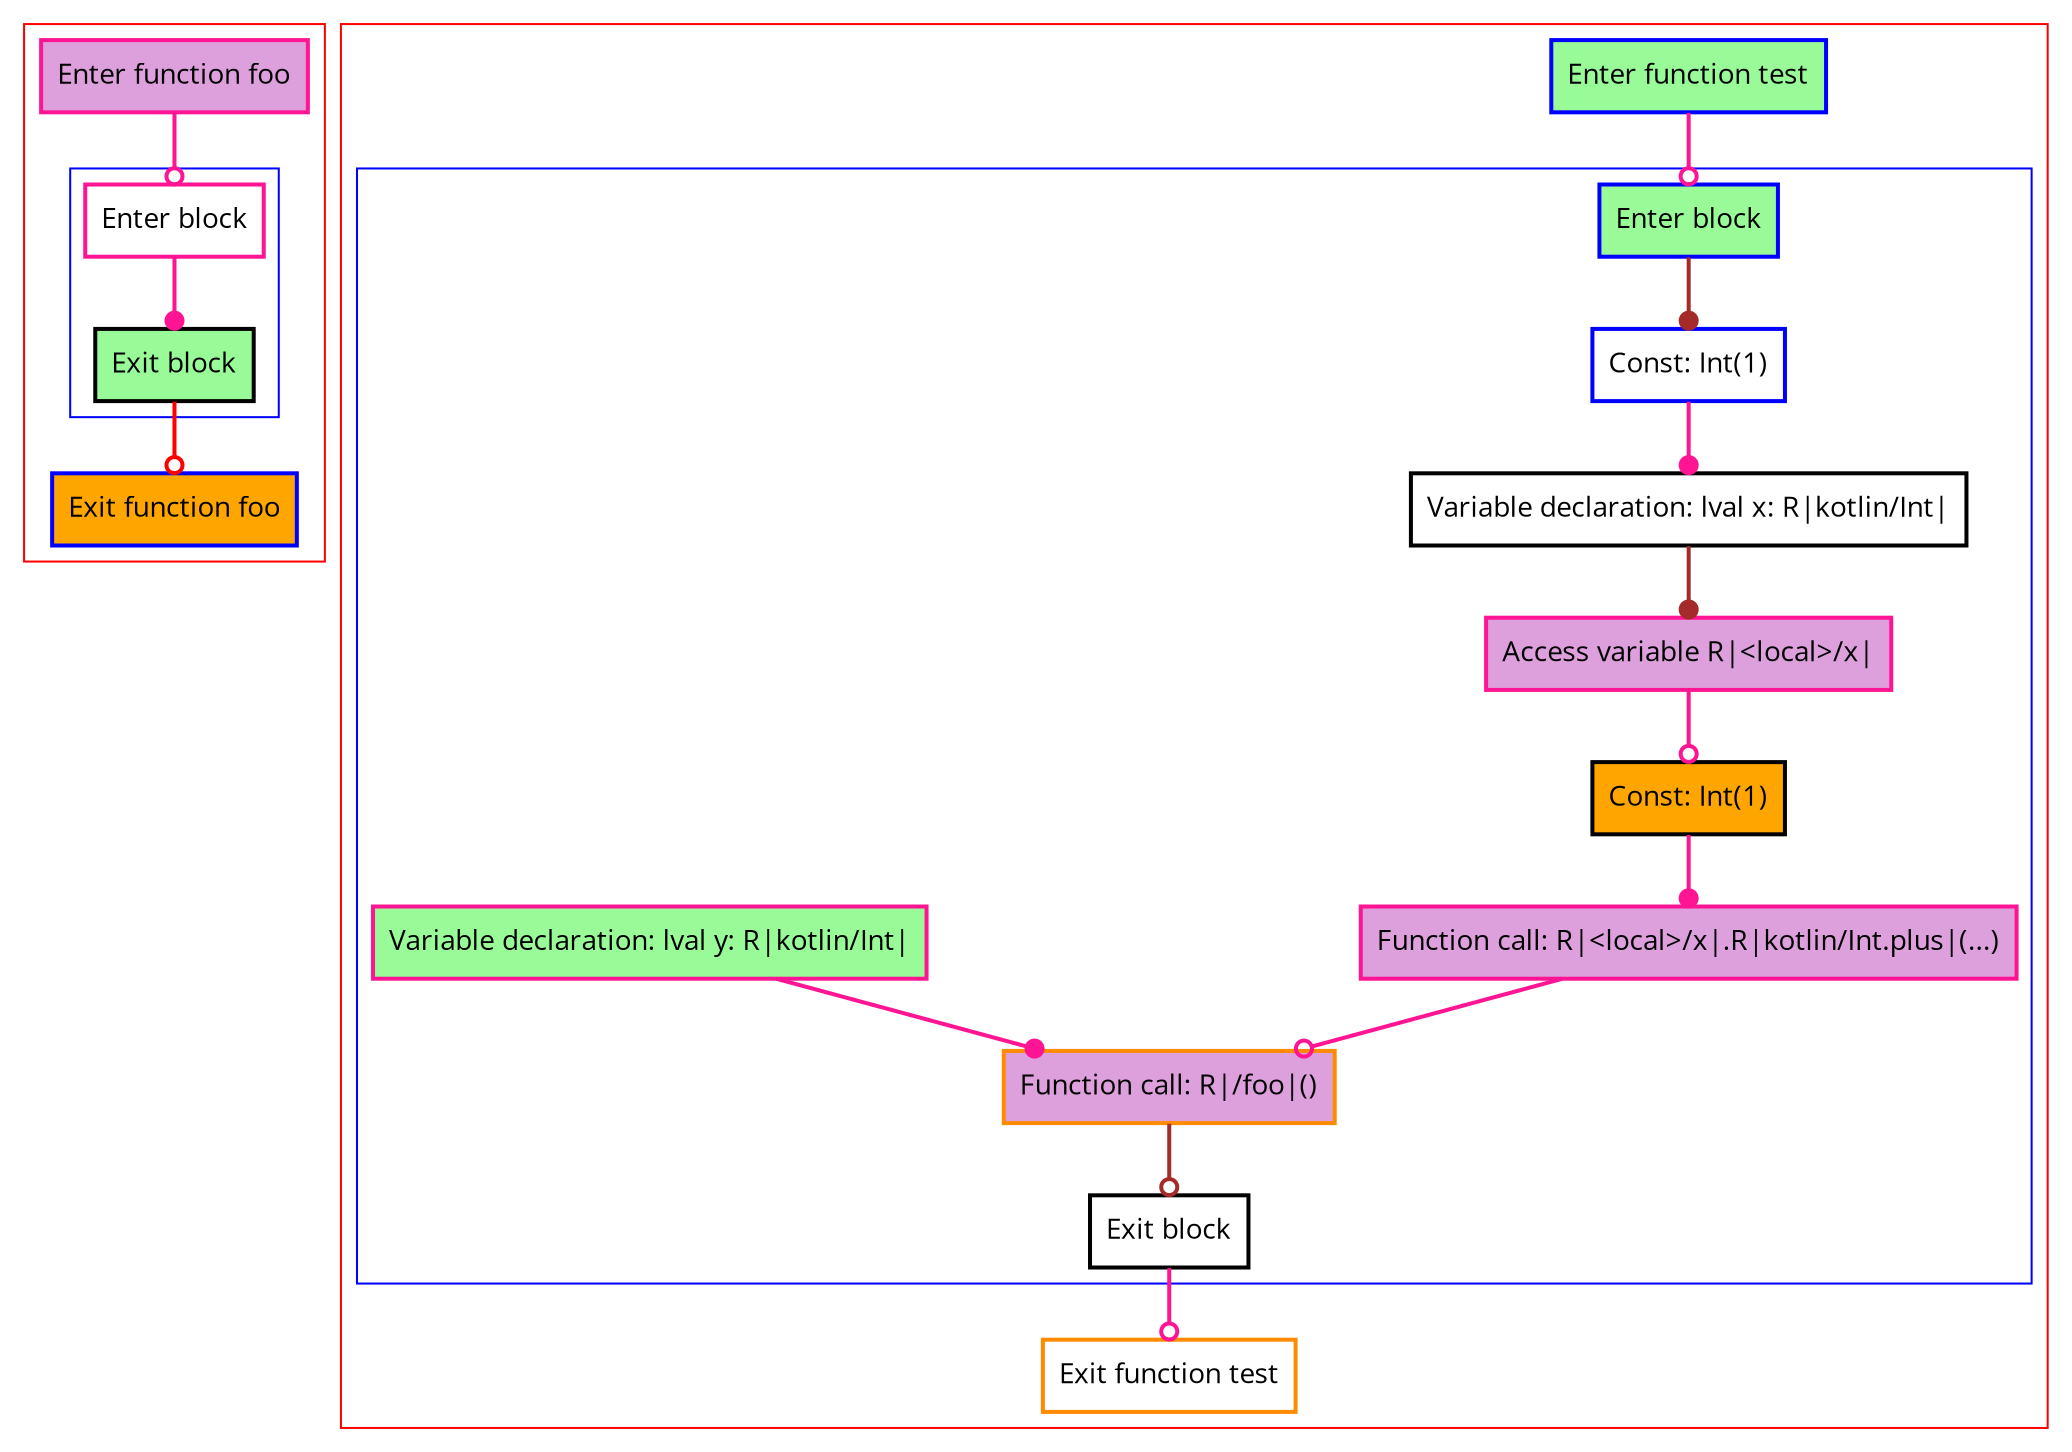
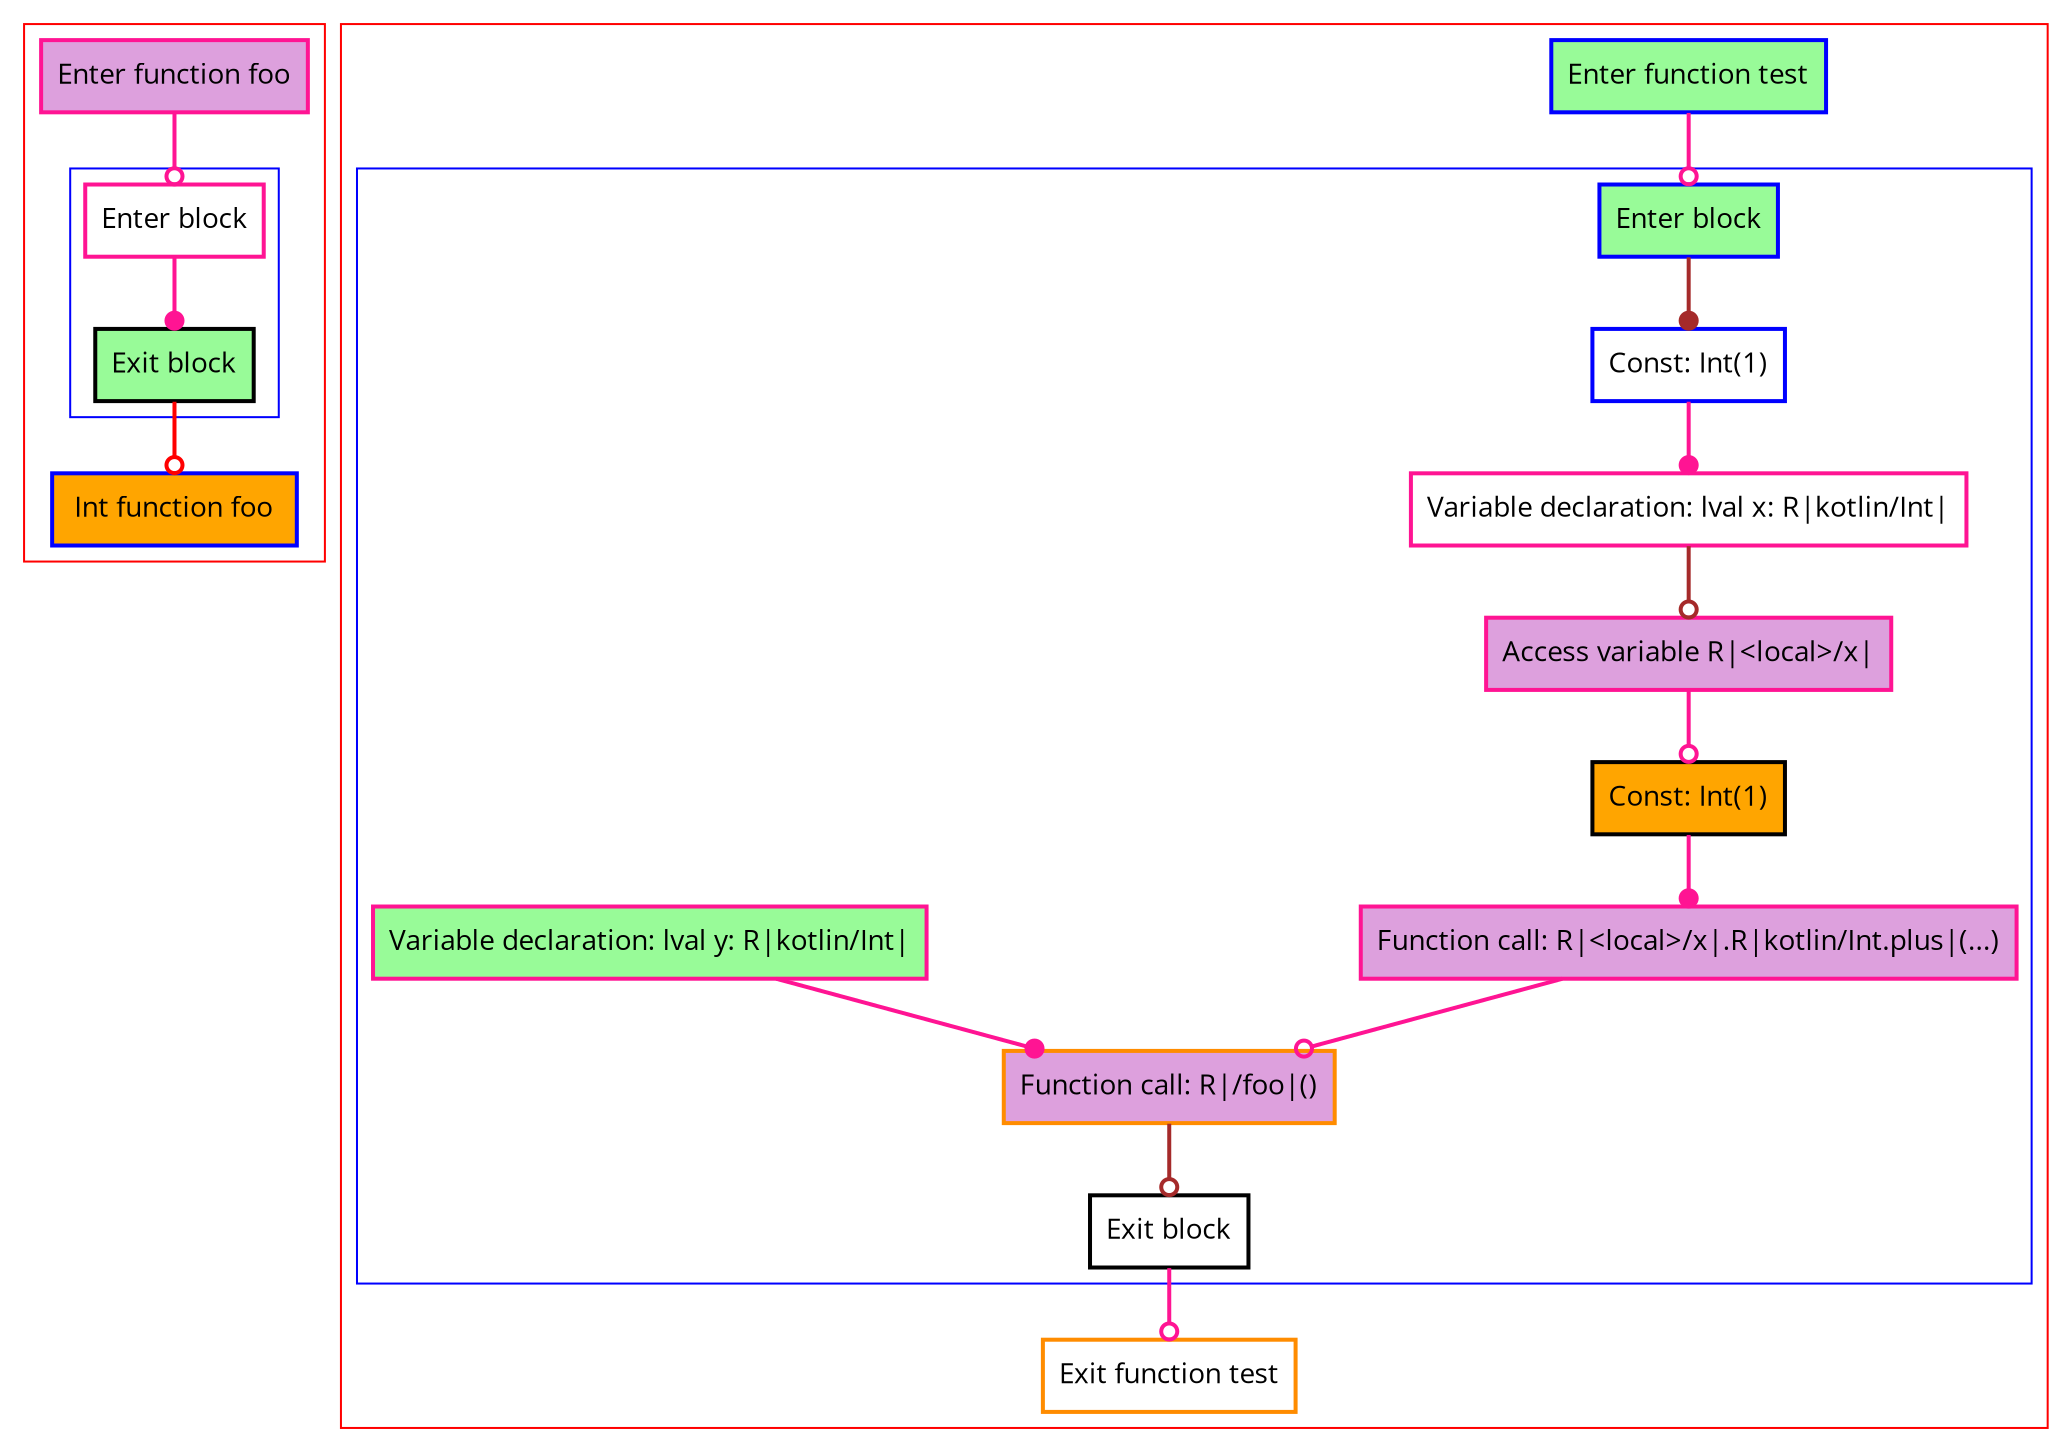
node "Exit function foo": label "Exit function foo" -> "Int function foo"
node "Variable declaration: lval x: R|kotlin/Int|": color black -> deeppink
edge "Variable declaration: lval x: R|kotlin/Int|" -> "Access variable R|<local>/x|": arrowhead dot -> odot
